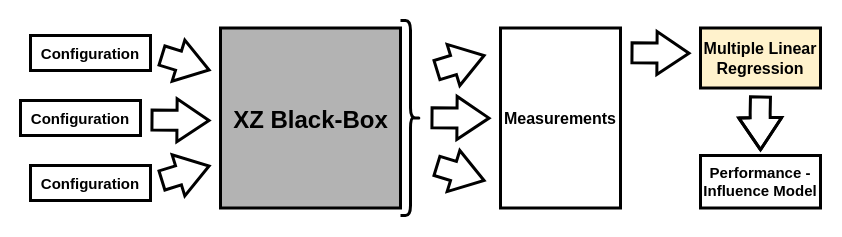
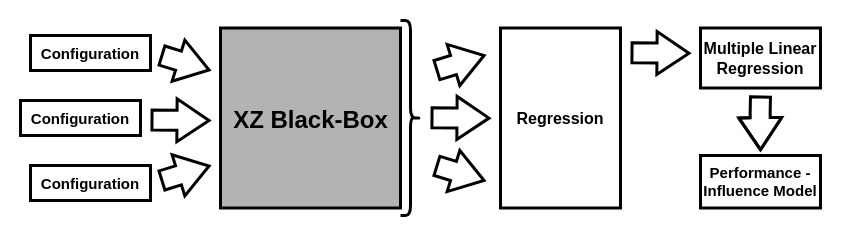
node "Multiple Linear Regression": fillcolor #fff2cc -> #ffffff
node "Measurements": label "Measurements" -> "Regression"
